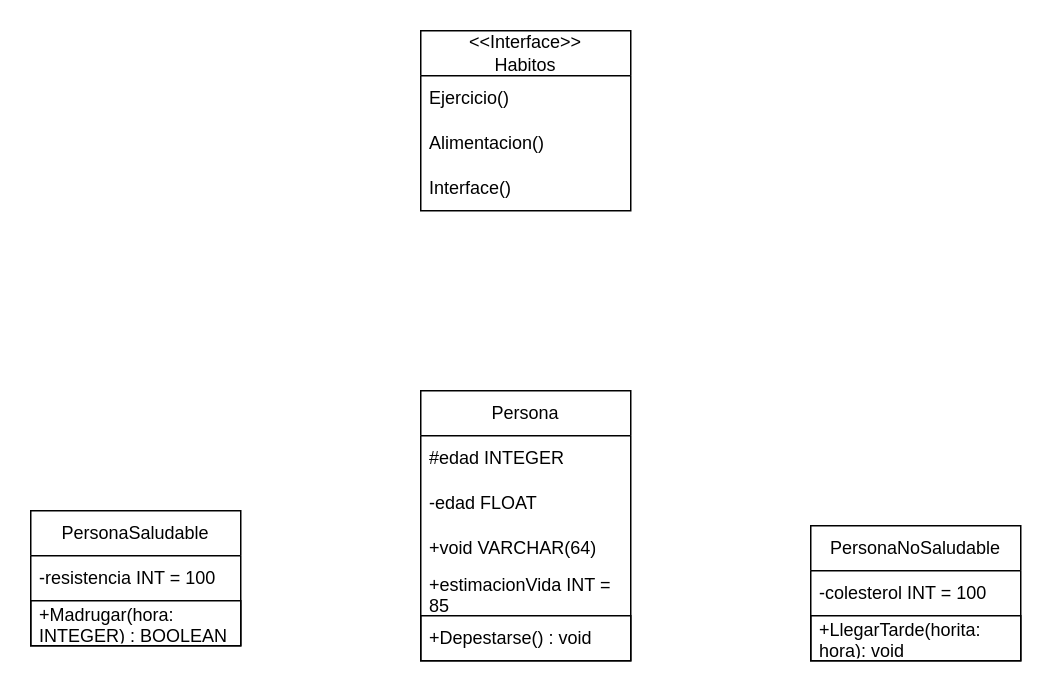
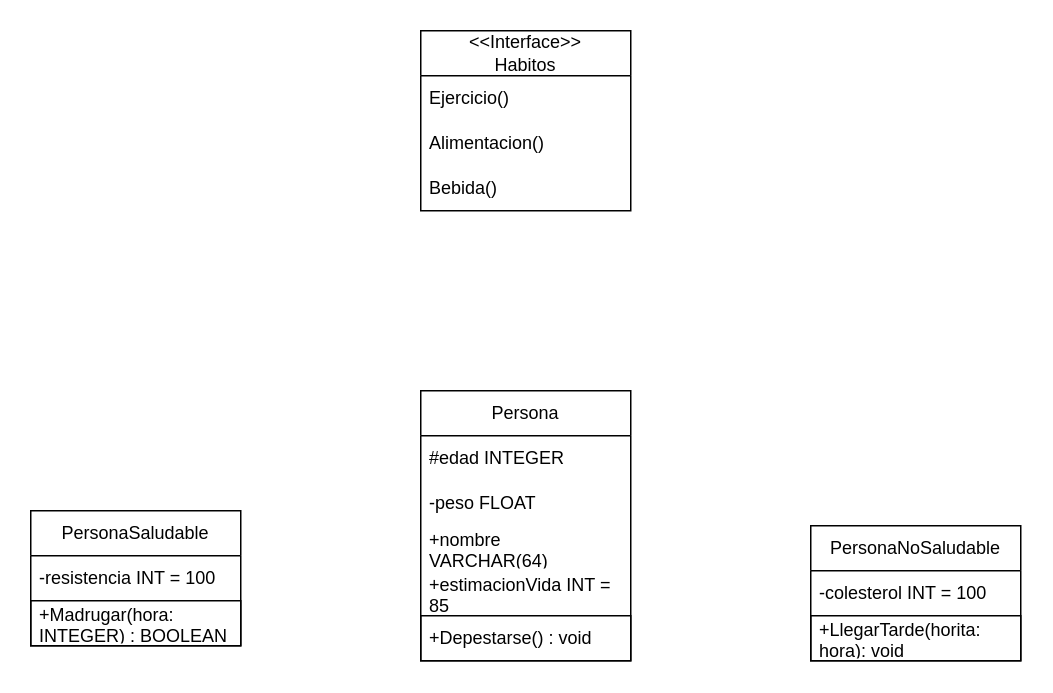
node "Interface()": label "Interface()" -> "Bebida()"
node "-edad FLOAT": label "-edad FLOAT" -> "-peso FLOAT"
node "+void VARCHAR(64)": label "+void VARCHAR(64)" -> "+nombre VARCHAR(64)"
